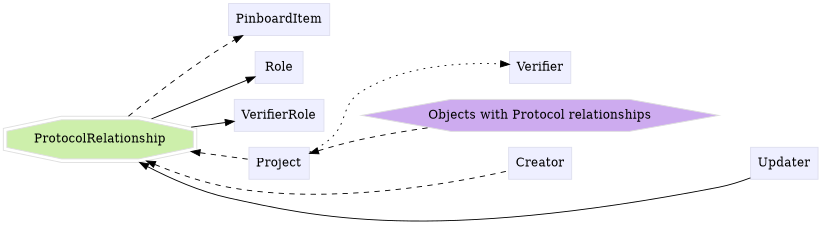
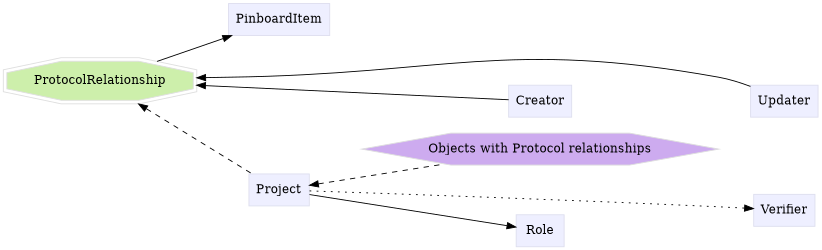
edge "ProtocolRelationship" -> "PinboardItem": style dashed -> solid
edge "ProtocolRelationship" -> "Role": now "Project" -> "Role"
node "VerifierRole": removed
edge "Creator" -> "ProtocolRelationship": style dashed -> solid
